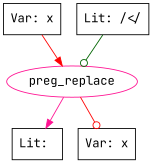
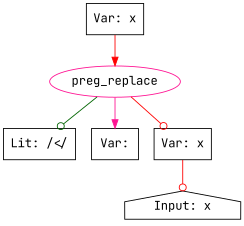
edge "Lit: /</" -> "preg_replace": reversed
node "Lit:": label "Lit:" -> "Var:"
node "Input: x": added
